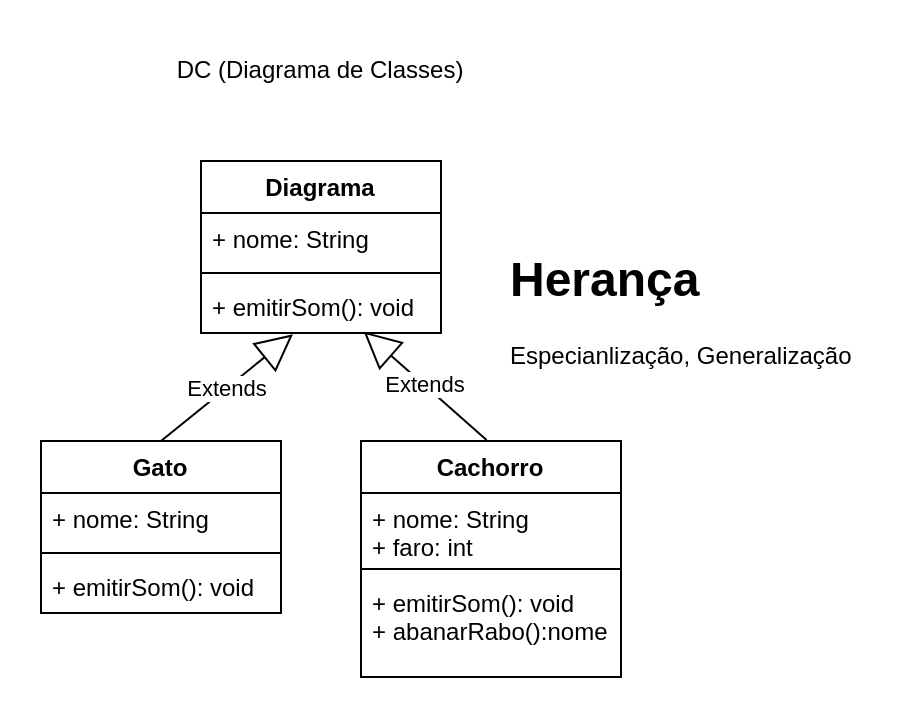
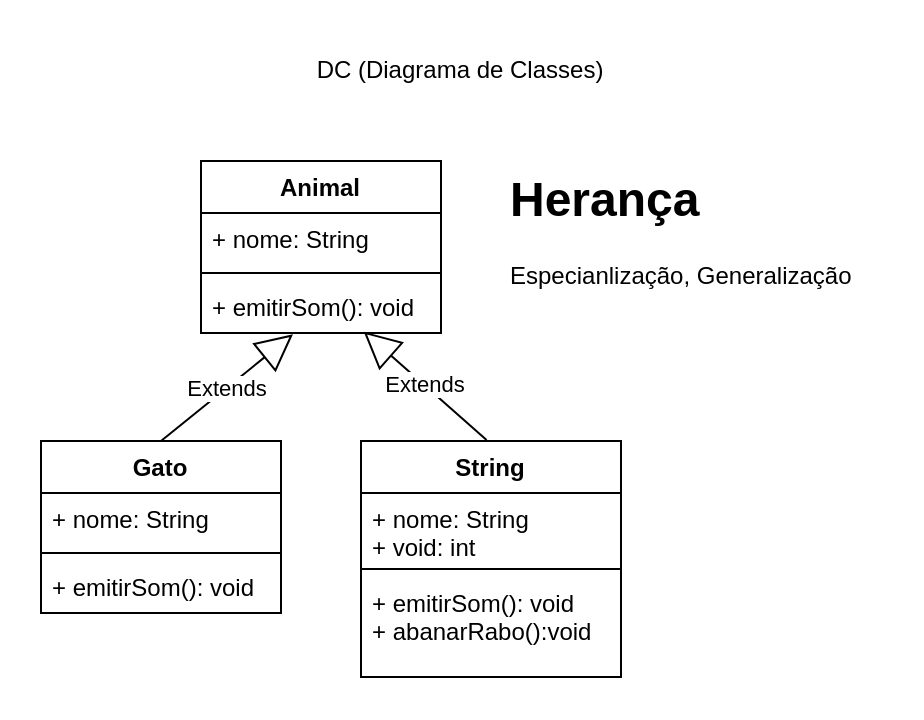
node "DC (Diagrama de Classes)": moved (321, 71) -> (461, 71)
node "Diagrama": label "Diagrama" -> "Animal"
node "HerançaEspecianlização, Generalização": moved (691, 311) -> (691, 231)
node "Cachorro": label "Cachorro" -> "String"
node "+ nome: String + faro: int": label "+ nome: String + faro: int" -> "+ nome: String + void: int"
node "+ emitirSom(): void + abanarRabo():nome": label "+ emitirSom(): void + abanarRabo():nome" -> "+ emitirSom(): void + abanarRabo():void"
